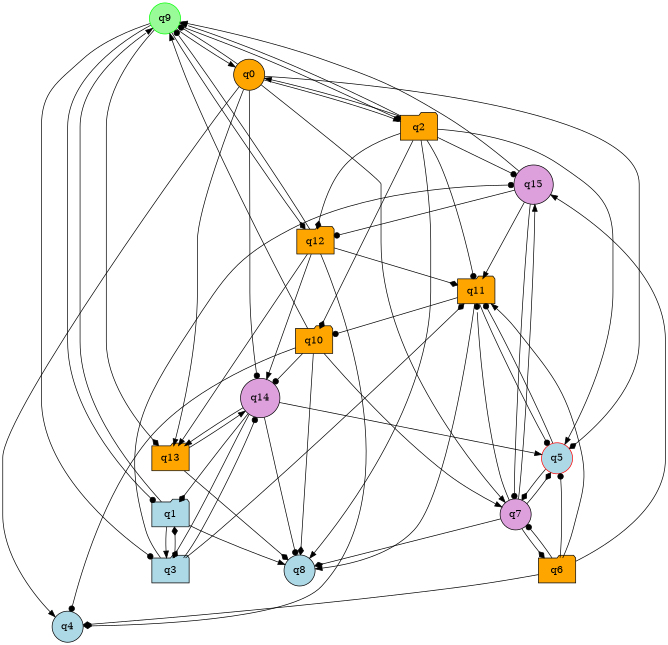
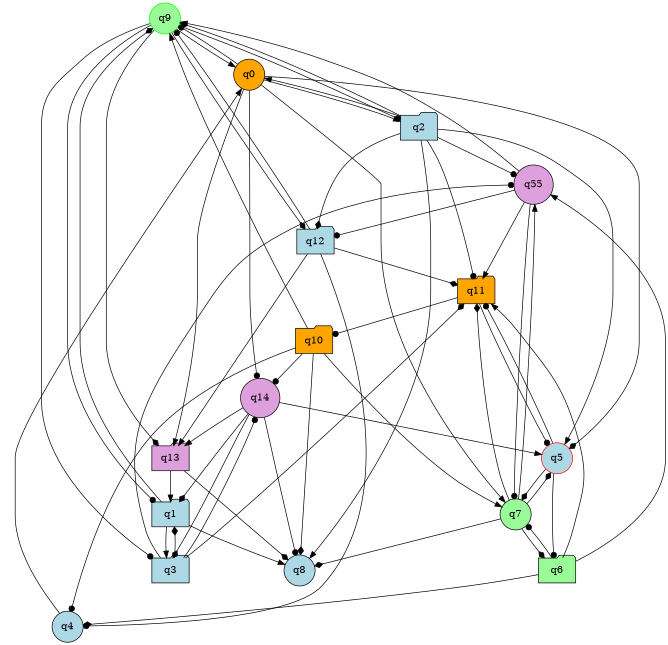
edge "q2" -> "q9": arrowhead normal -> diamond
node "q2": fillcolor orange -> lightblue
node "q15": label "q15" -> "q55"
edge "q2" -> "q10": removed
node "q12": fillcolor orange -> lightblue
edge "q1" -> "q9": arrowhead normal -> diamond
edge "q12" -> "q14": removed
edge "q0" -> "q4": reversed
edge "q7" -> "q11": arrowhead dot -> diamond
edge "q13" -> "q14": now "q13" -> "q1"
node "q13": fillcolor orange -> plum
edge "q11" -> "q8": removed
node "q7": fillcolor plum -> palegreen
edge "q6" -> "q5": reversed
edge "q12" -> "q4": arrowhead diamond -> dot
node "q6": fillcolor orange -> palegreen
